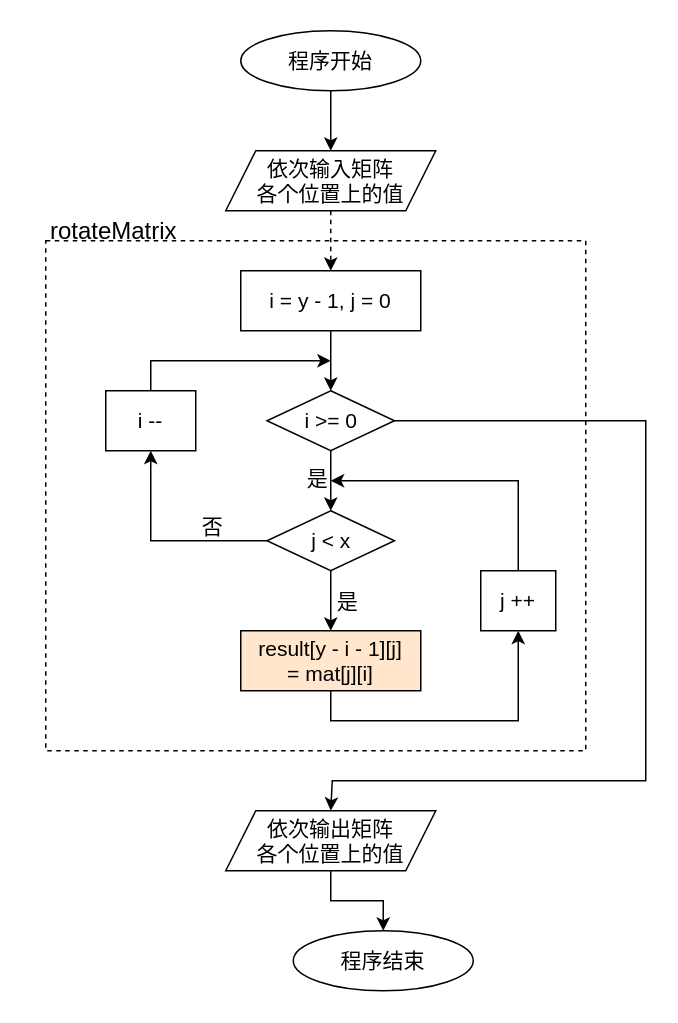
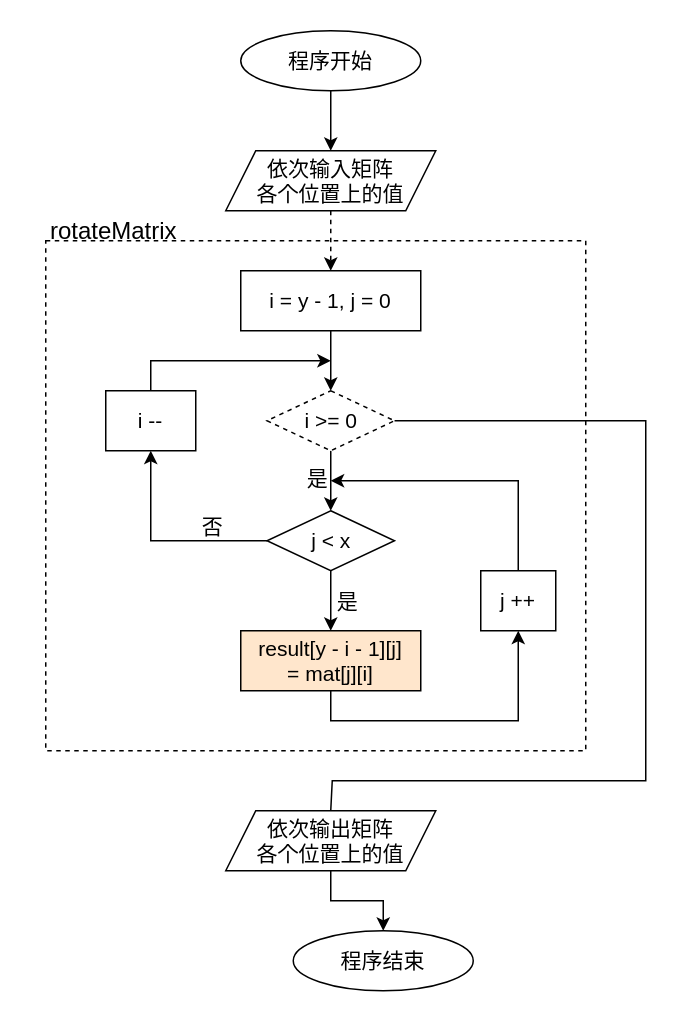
node "i >= 0": style solid -> dashed
edge "i >= 0" -> "依次输出矩阵 各个位置上的值": arrowhead classic -> none
